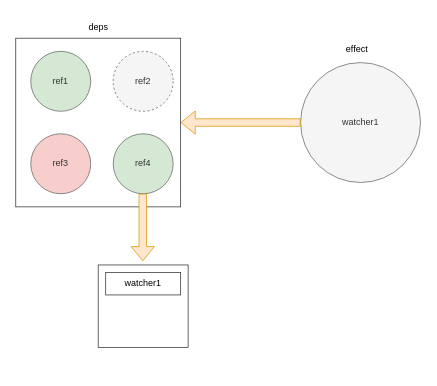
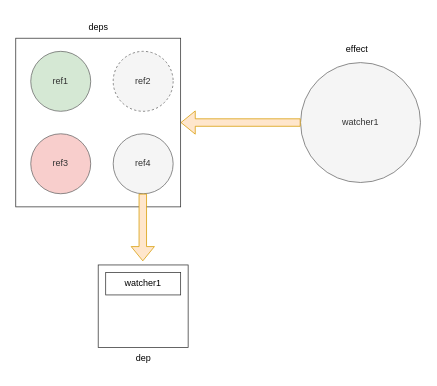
node "ref4": fillcolor #d5e8d4 -> #f5f5f5
node "dep": added
